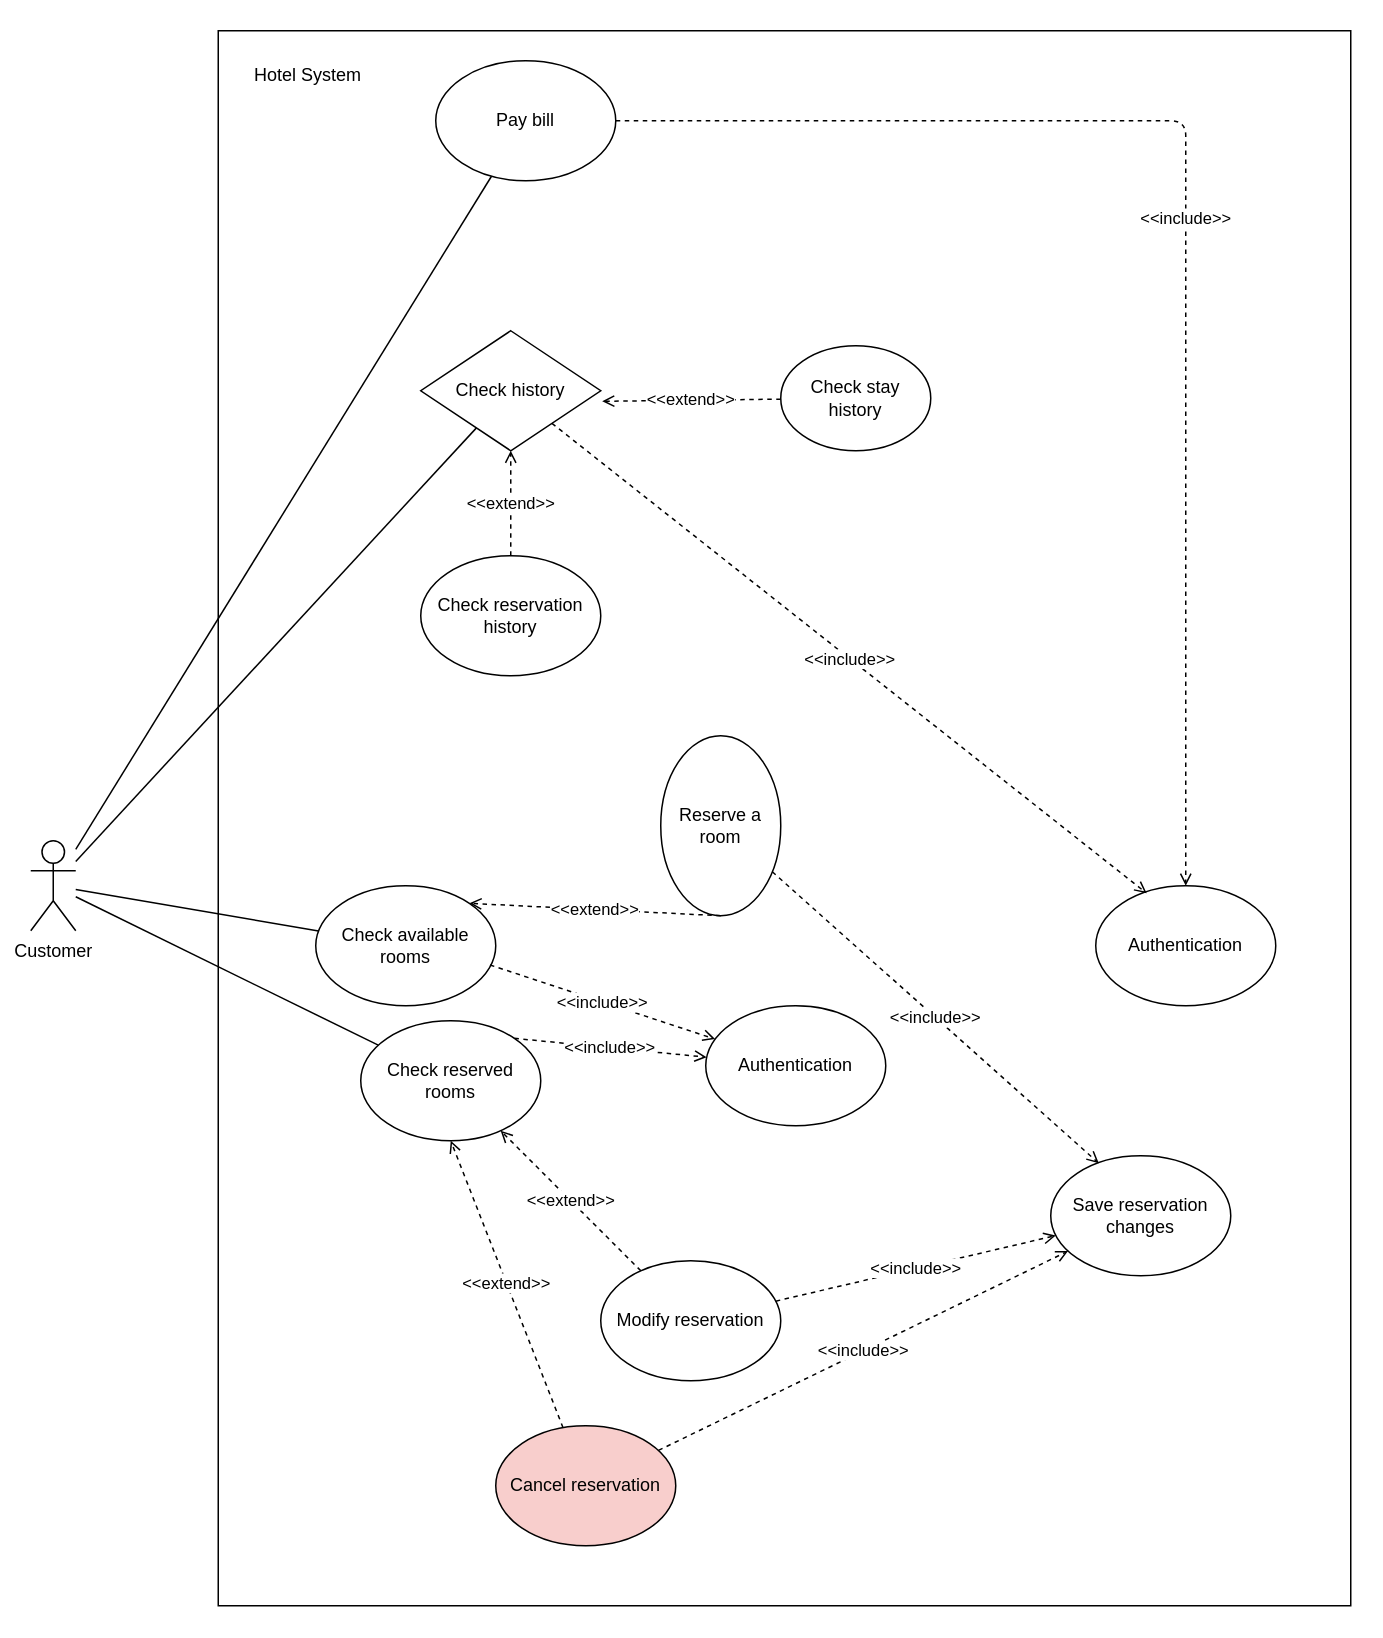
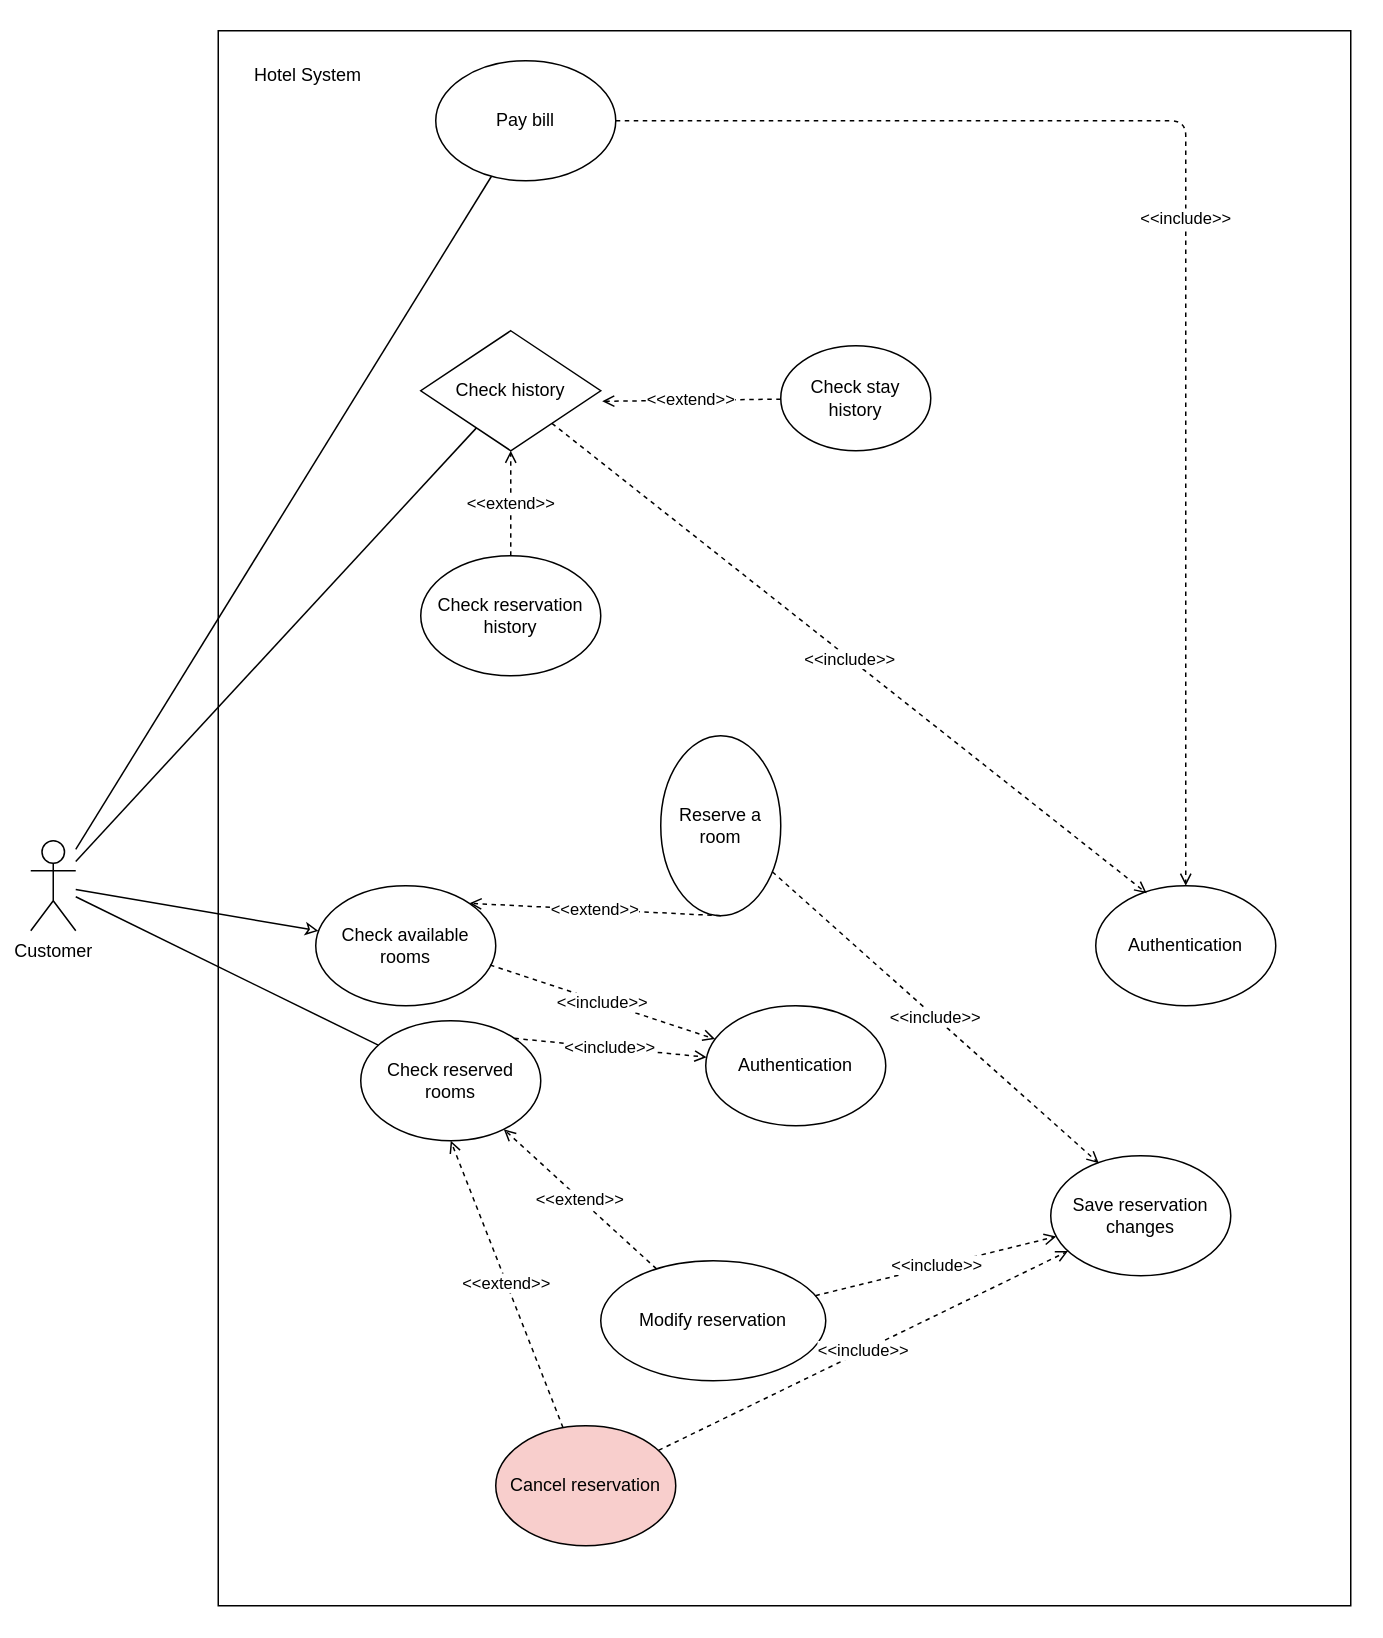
edge "Customer" -- "Check available rooms": arrowhead none -> classic
node "Modify reservation": size 180x120 -> 225x120
